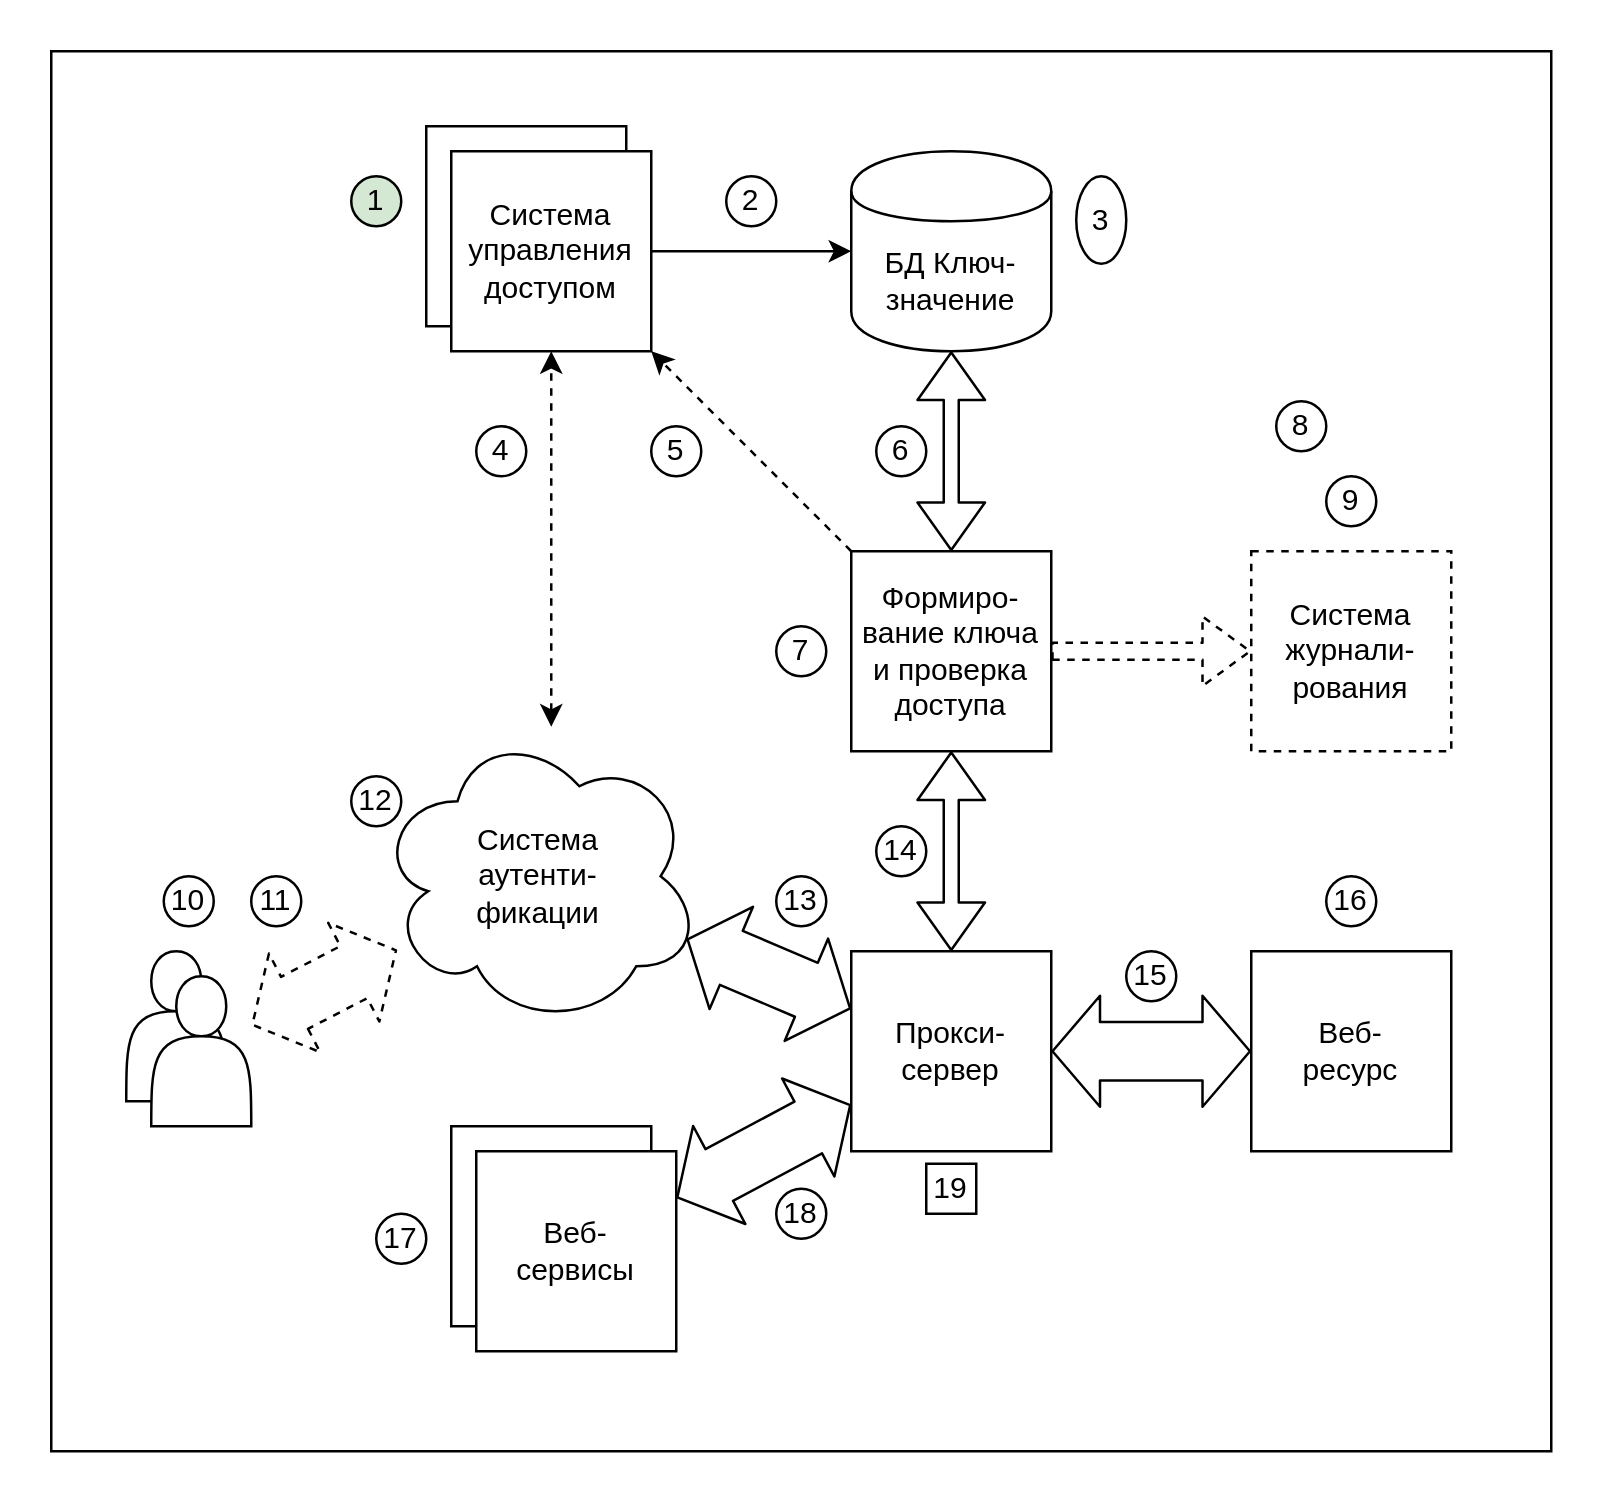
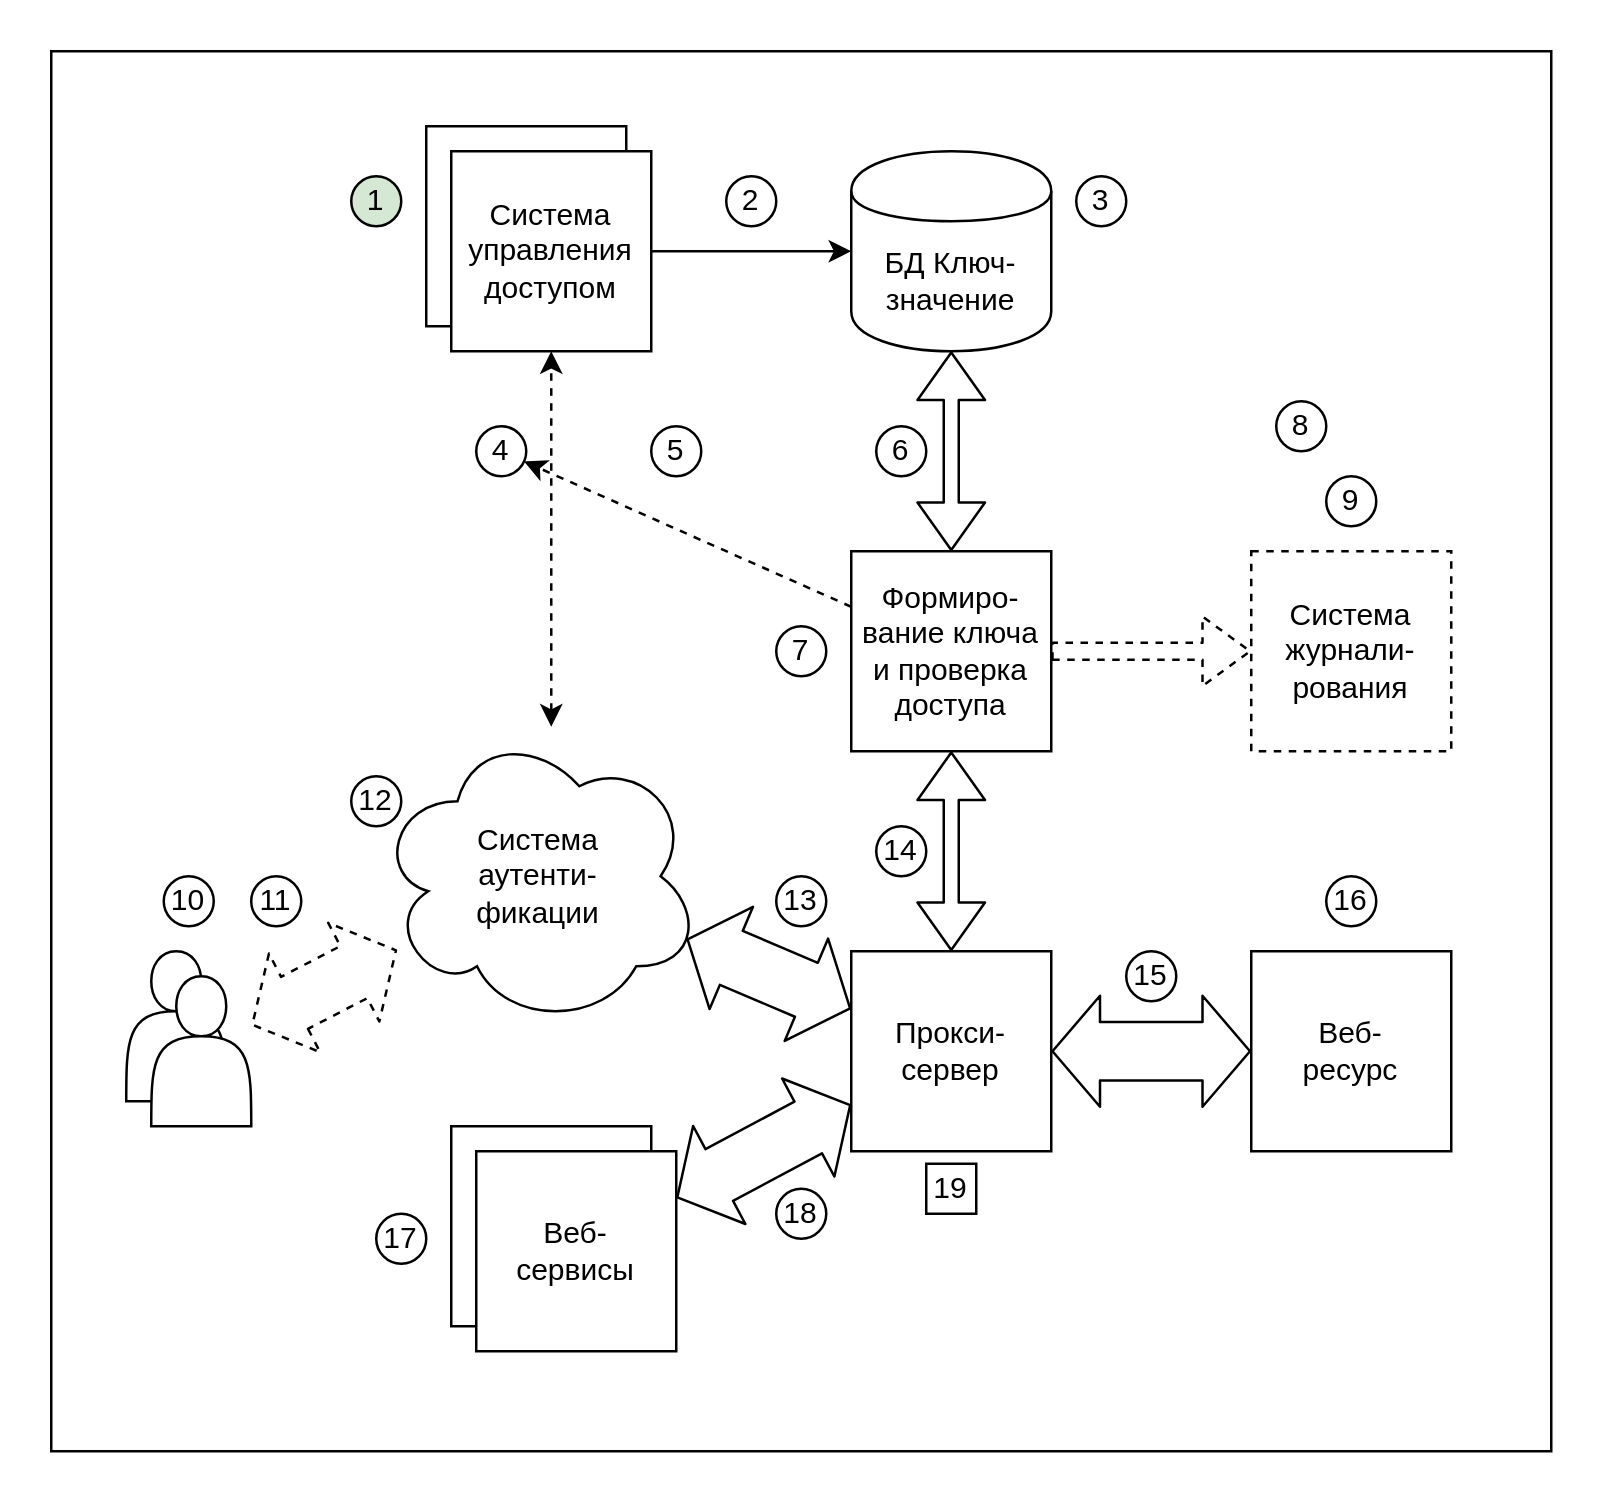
node "3": size 50x88 -> 50x50
edge "Формиро-вание ключа и проверка доступа" -> "Система управления доступом": now "Формиро-вание ключа и проверка доступа" -> "4"
